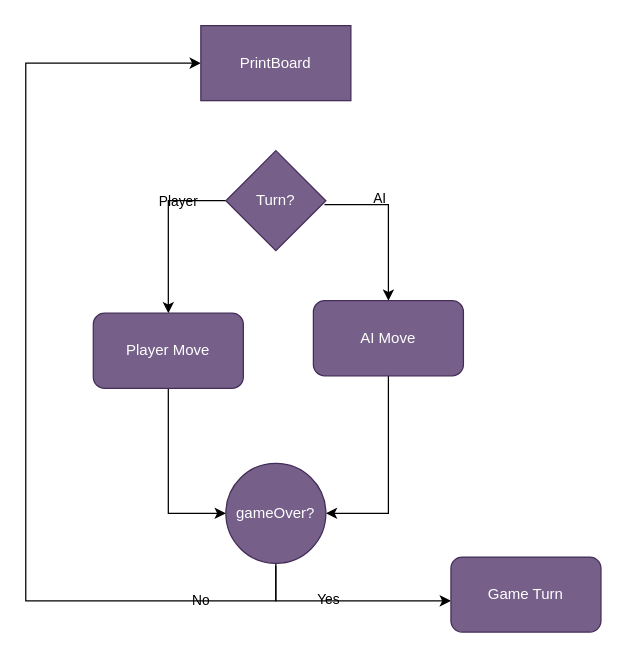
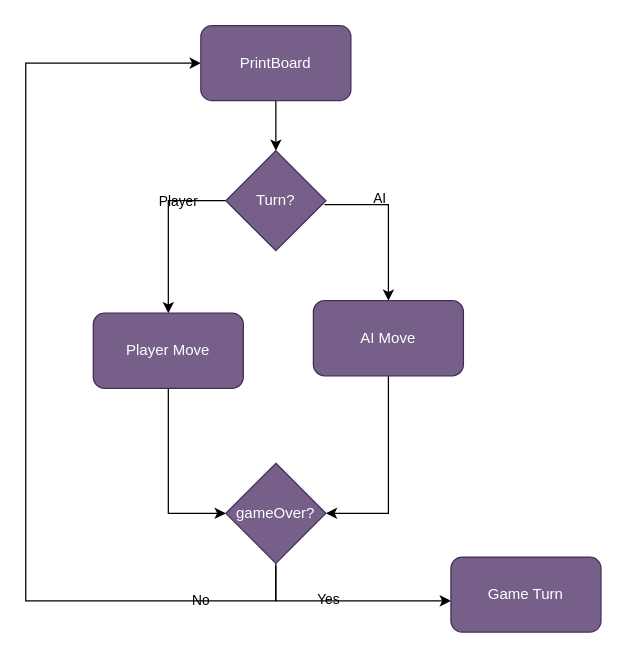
node "PrintBoard": shape rectangle -> rounded rectangle
edge "PrintBoard" -> "Turn?": added
node "gameOver?": shape ellipse -> diamond
